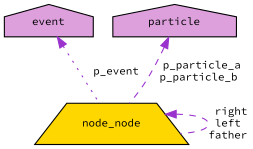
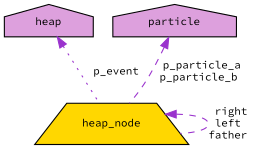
node "event": label "event" -> "heap"
node "node_node": label "node_node" -> "heap_node"
